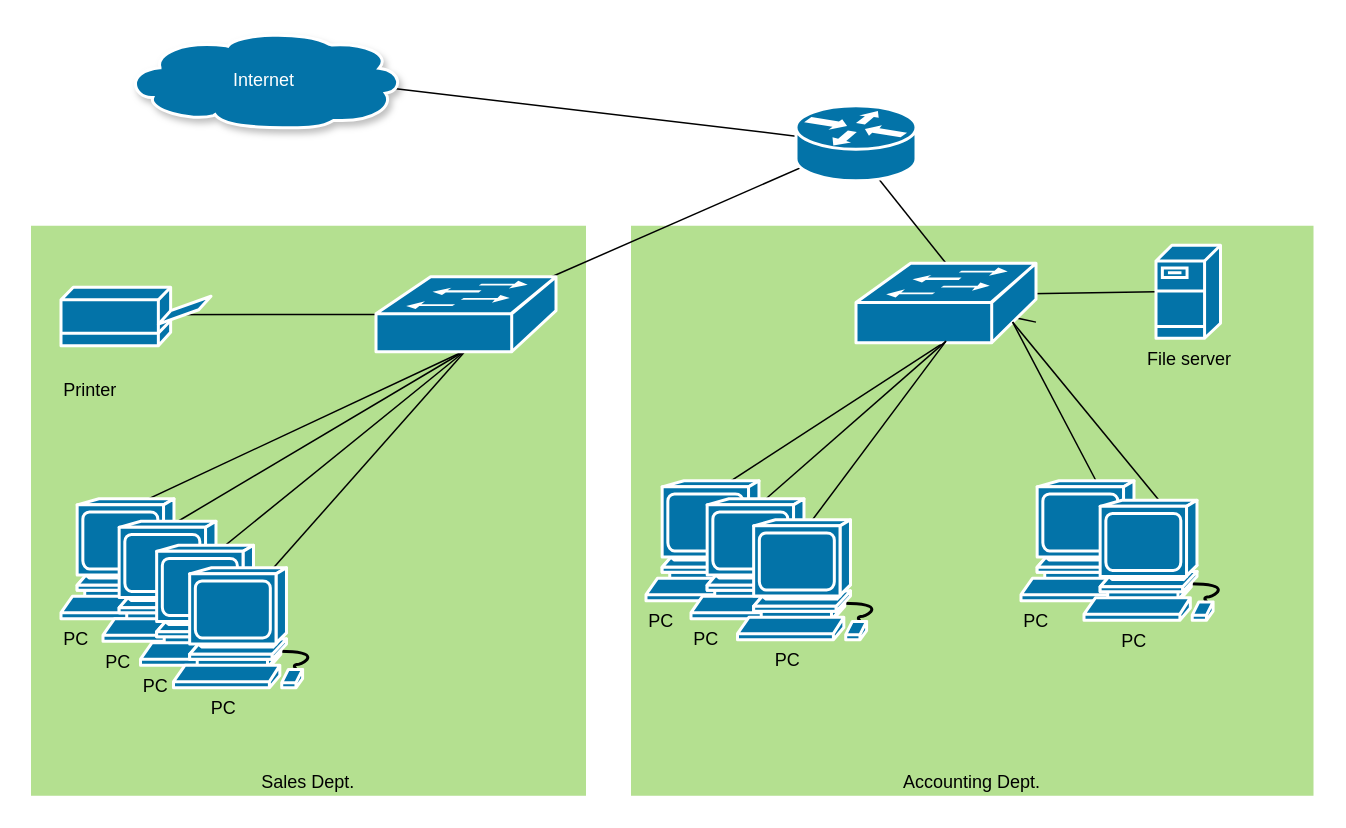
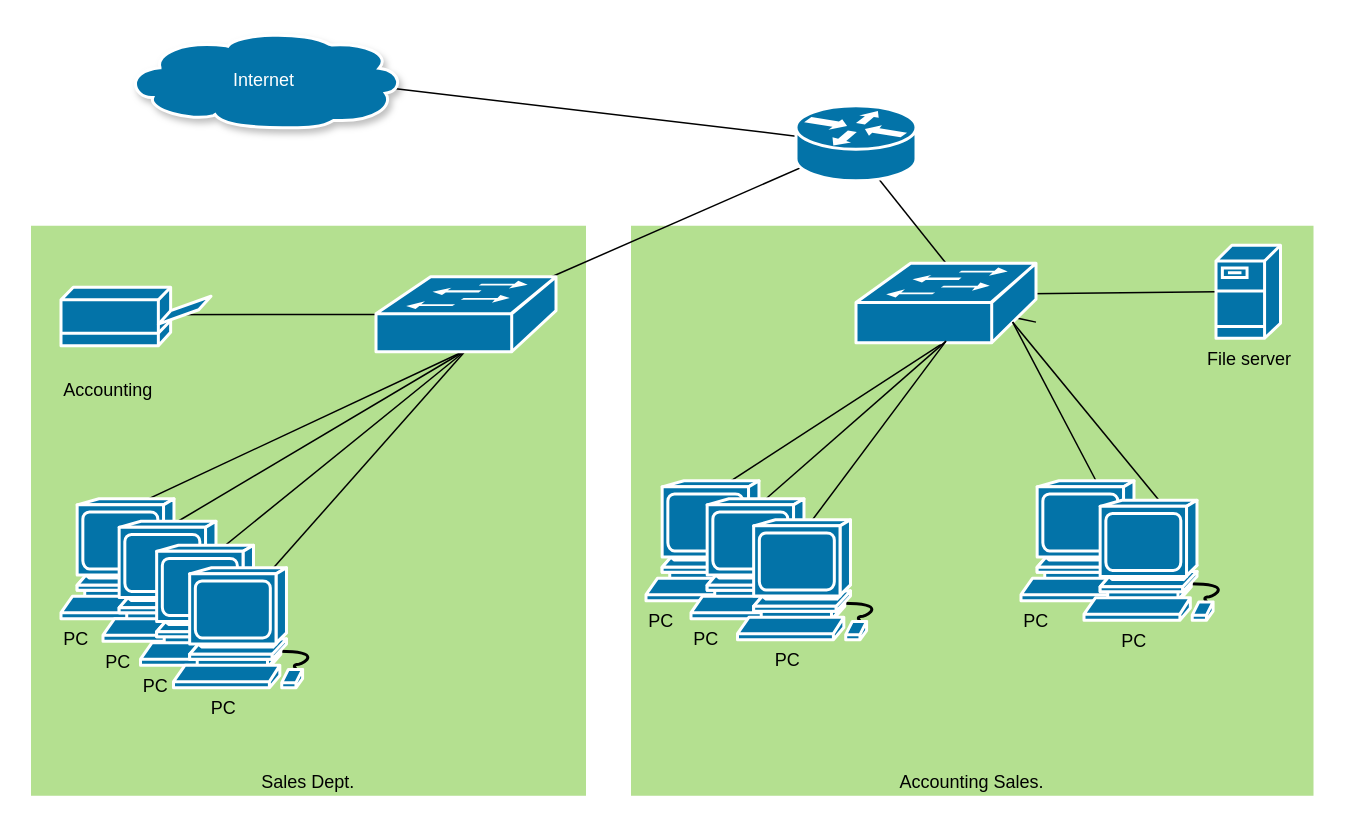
node "File server": moved (1188, 292) -> (1248, 292)
node "Printer": label "Printer" -> "Accounting"
node "Accounting Dept.": label "Accounting Dept." -> "Accounting Sales."
